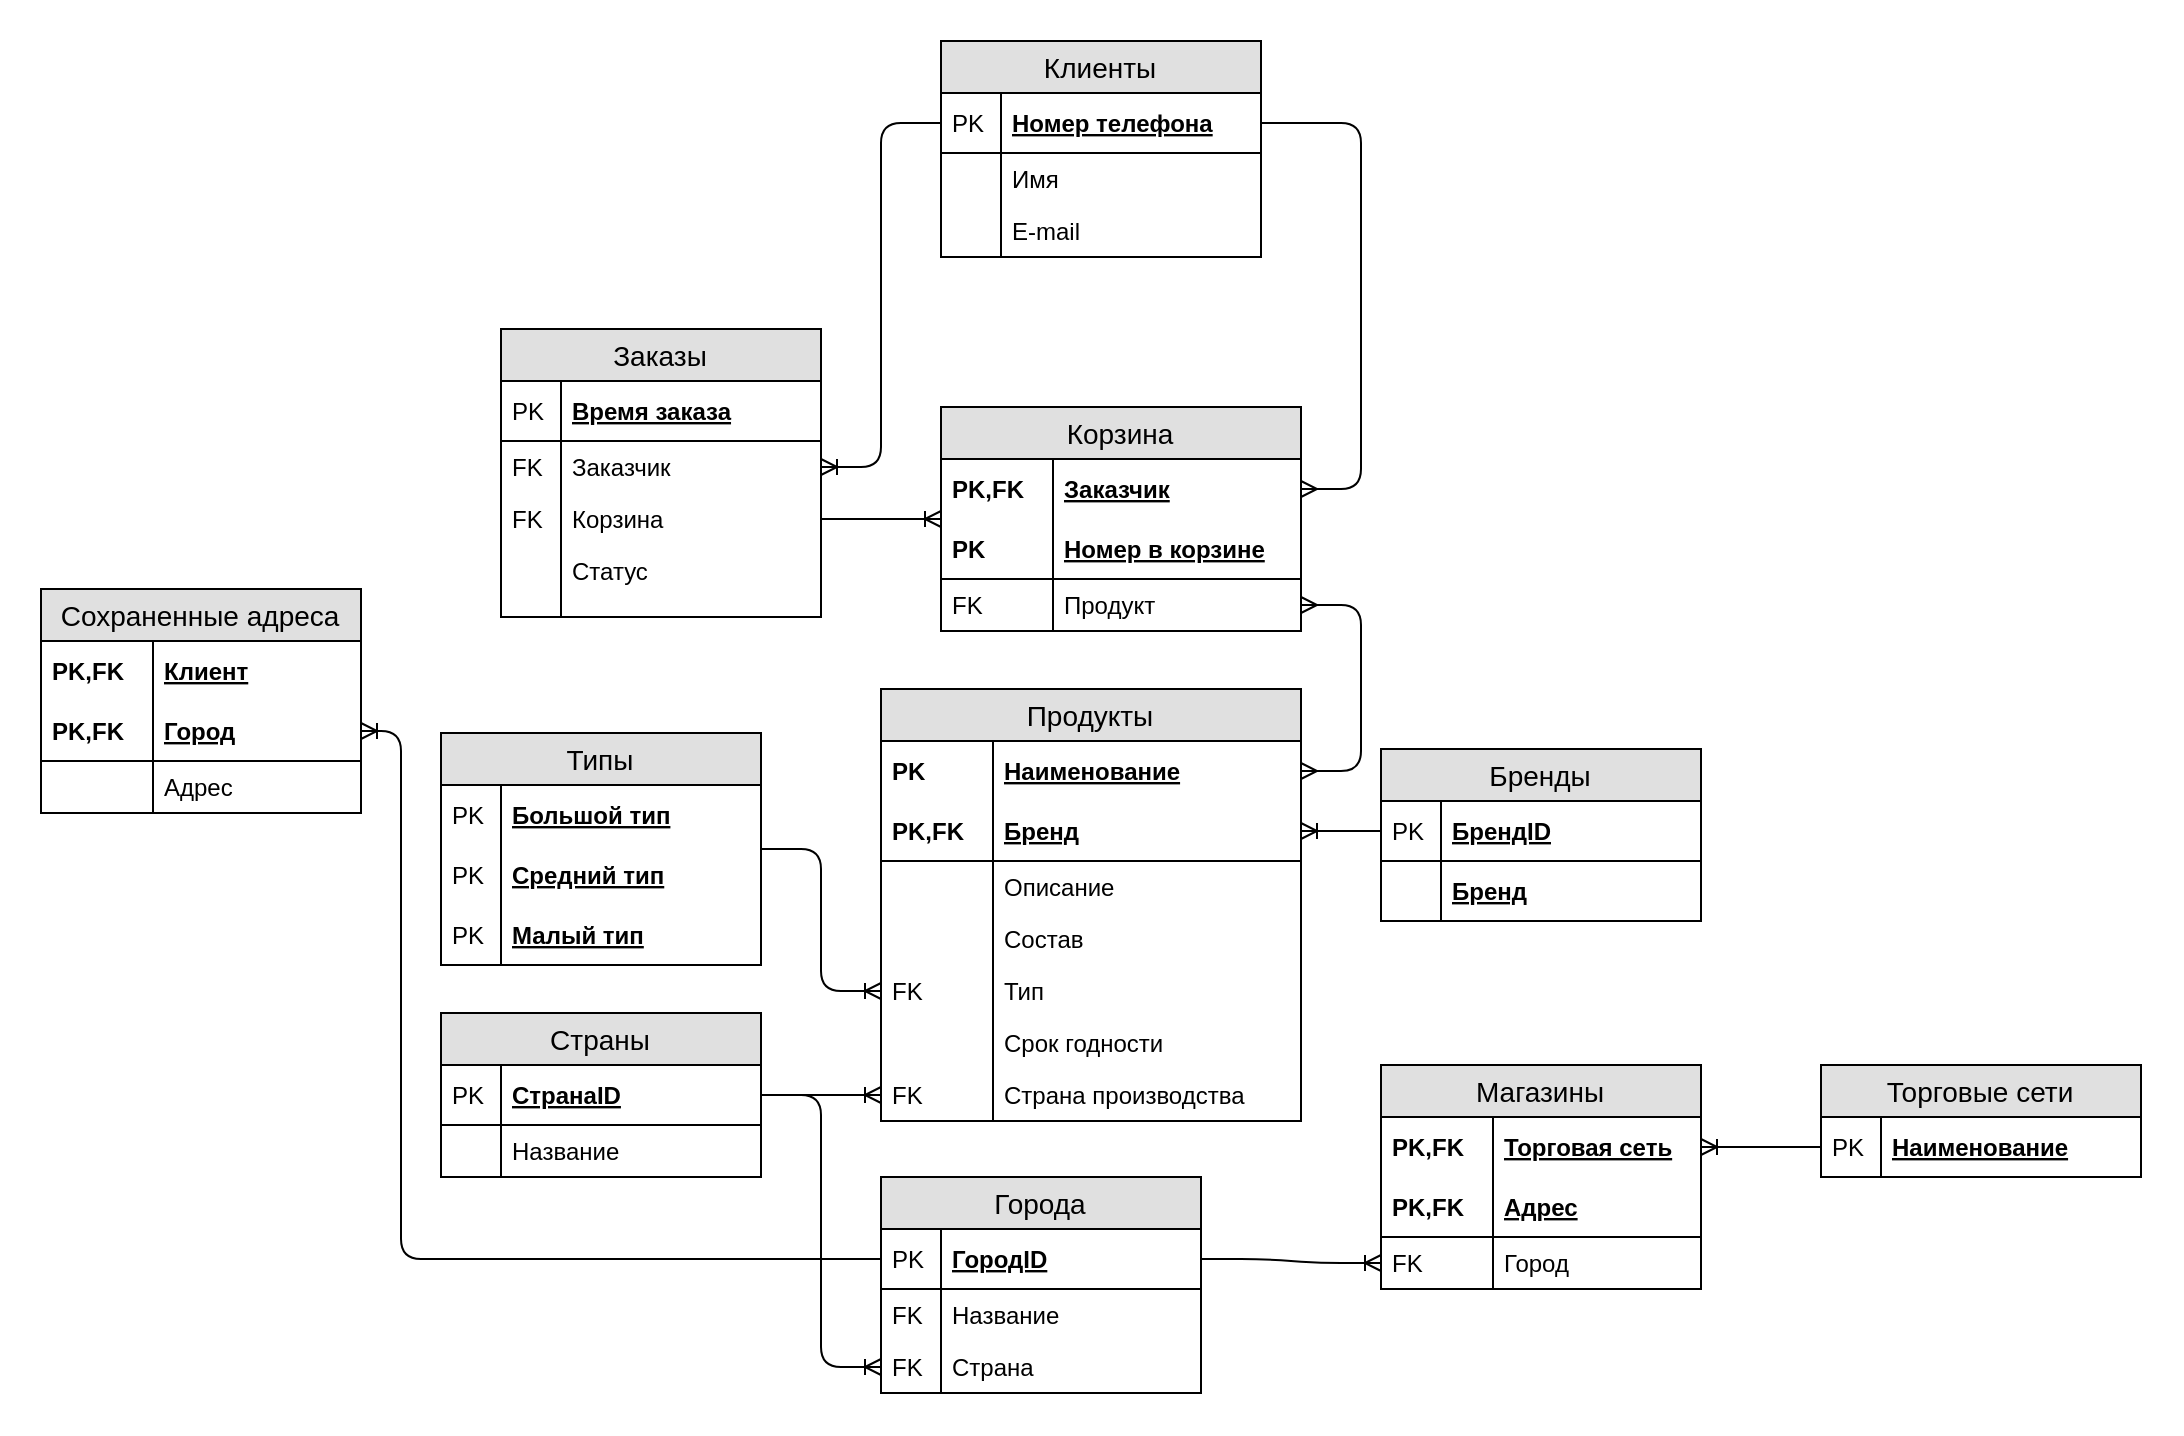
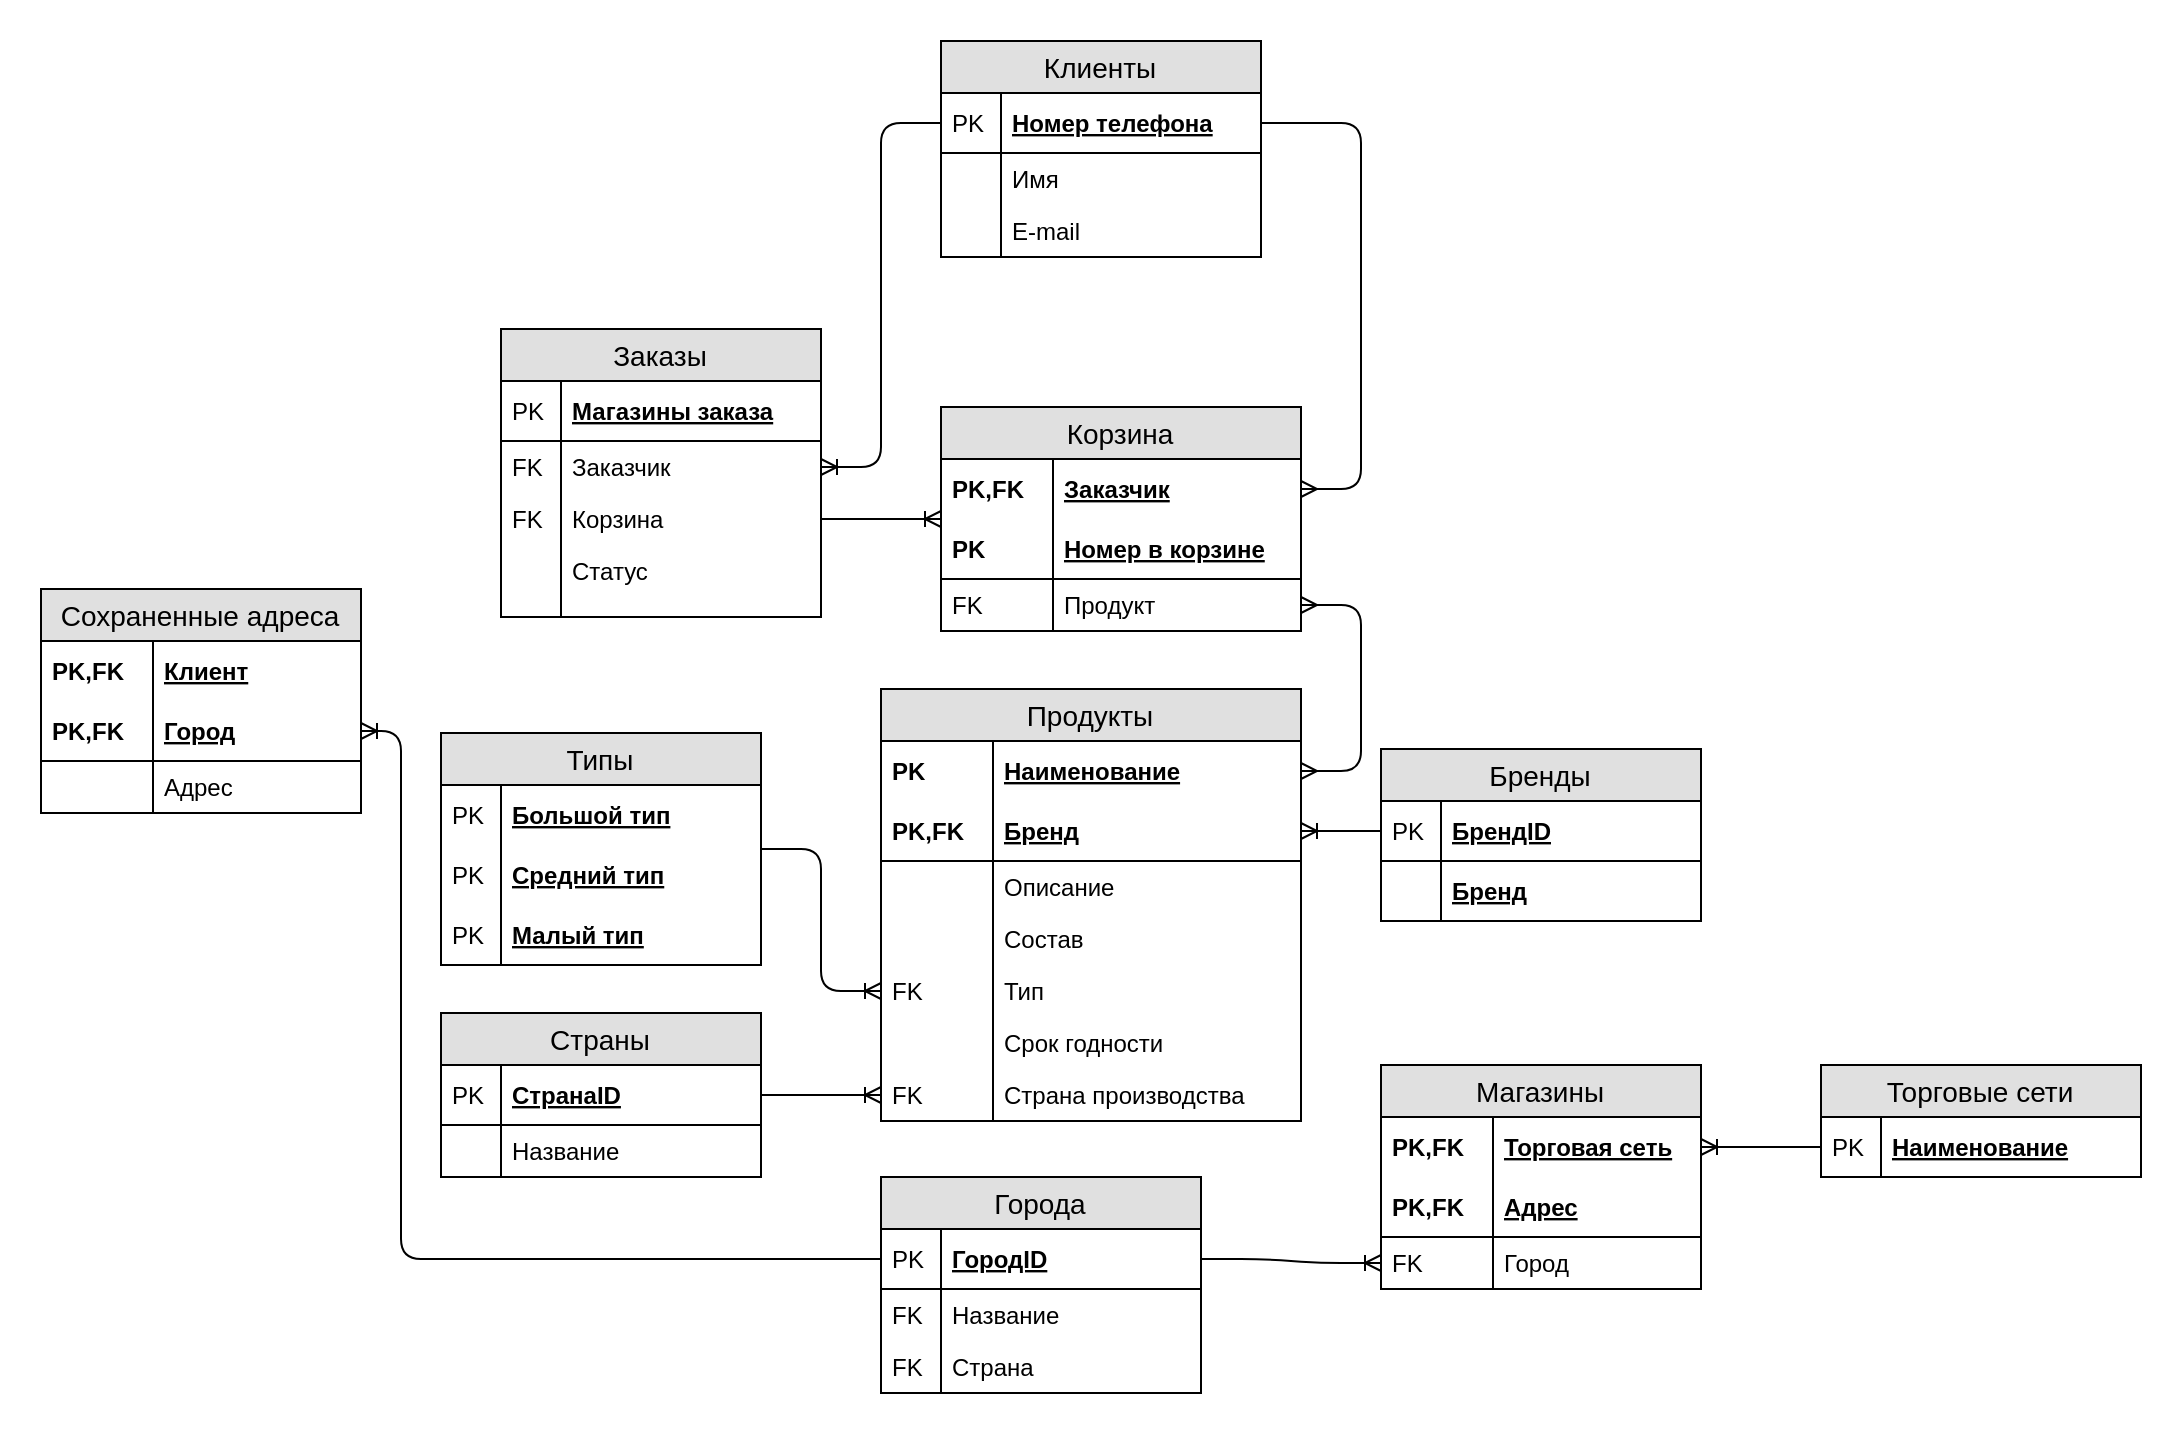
node "Время заказа": label "Время заказа" -> "Магазины заказа"
edge "Страны" -> "Страна": removed
